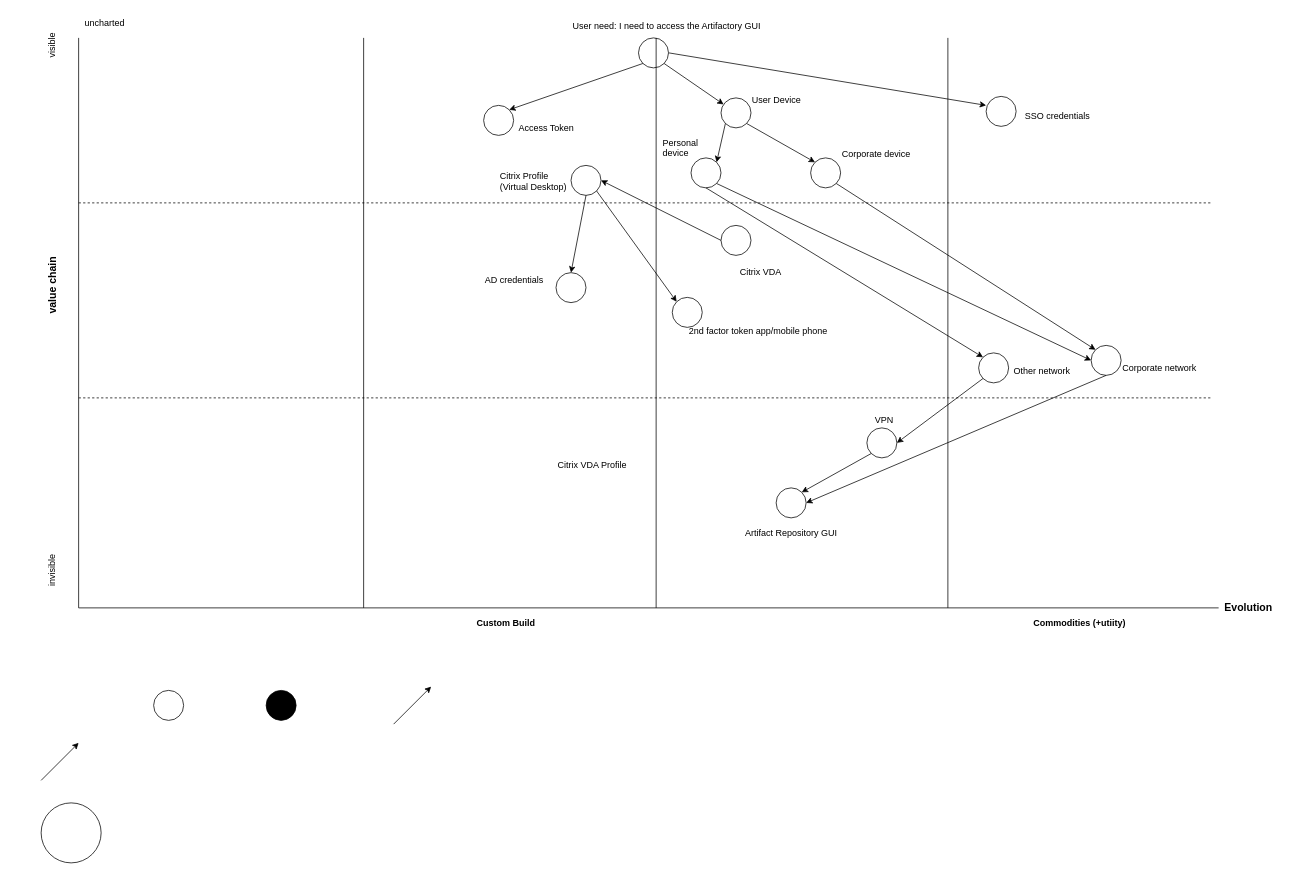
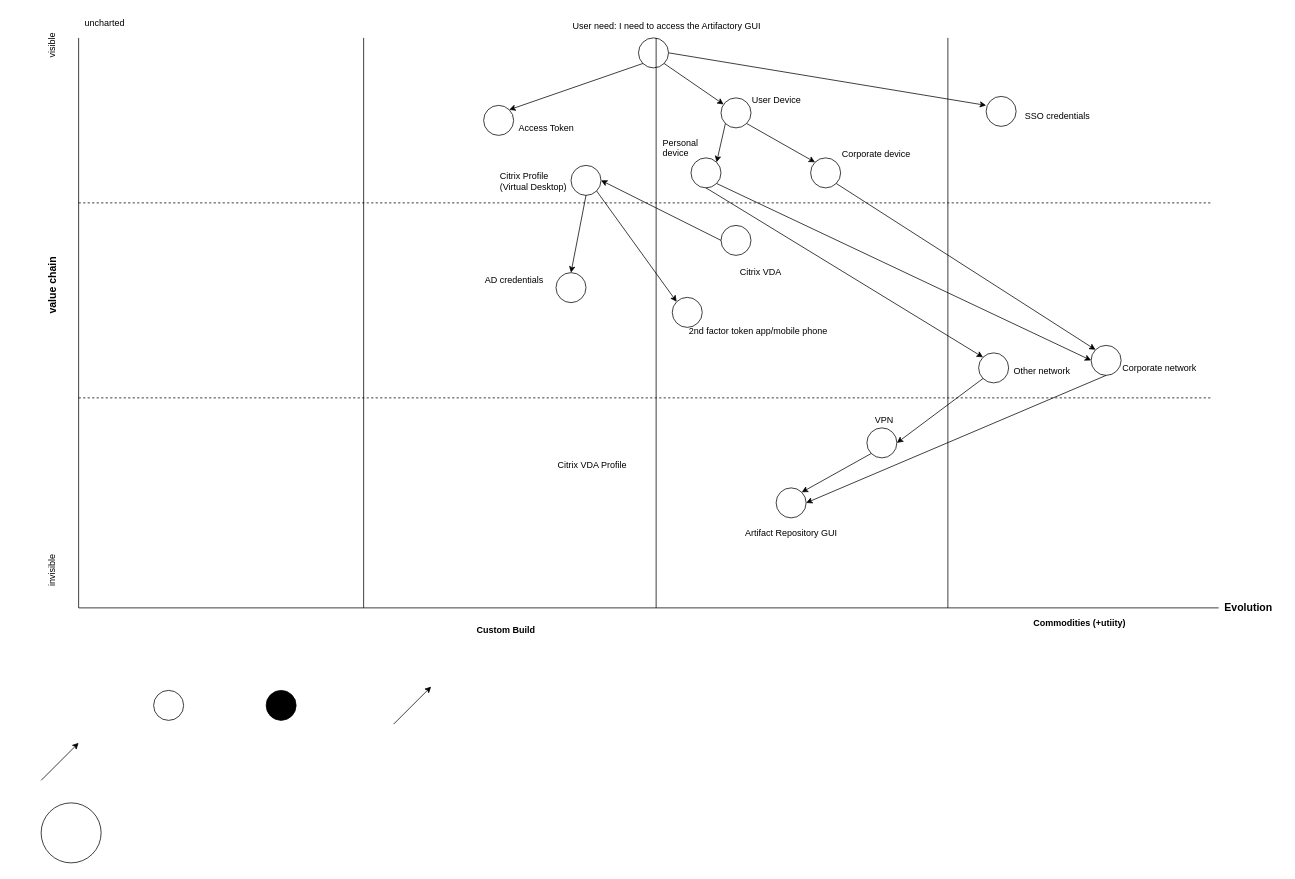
node "Custom Build": moved (506, 623) -> (506, 630)
